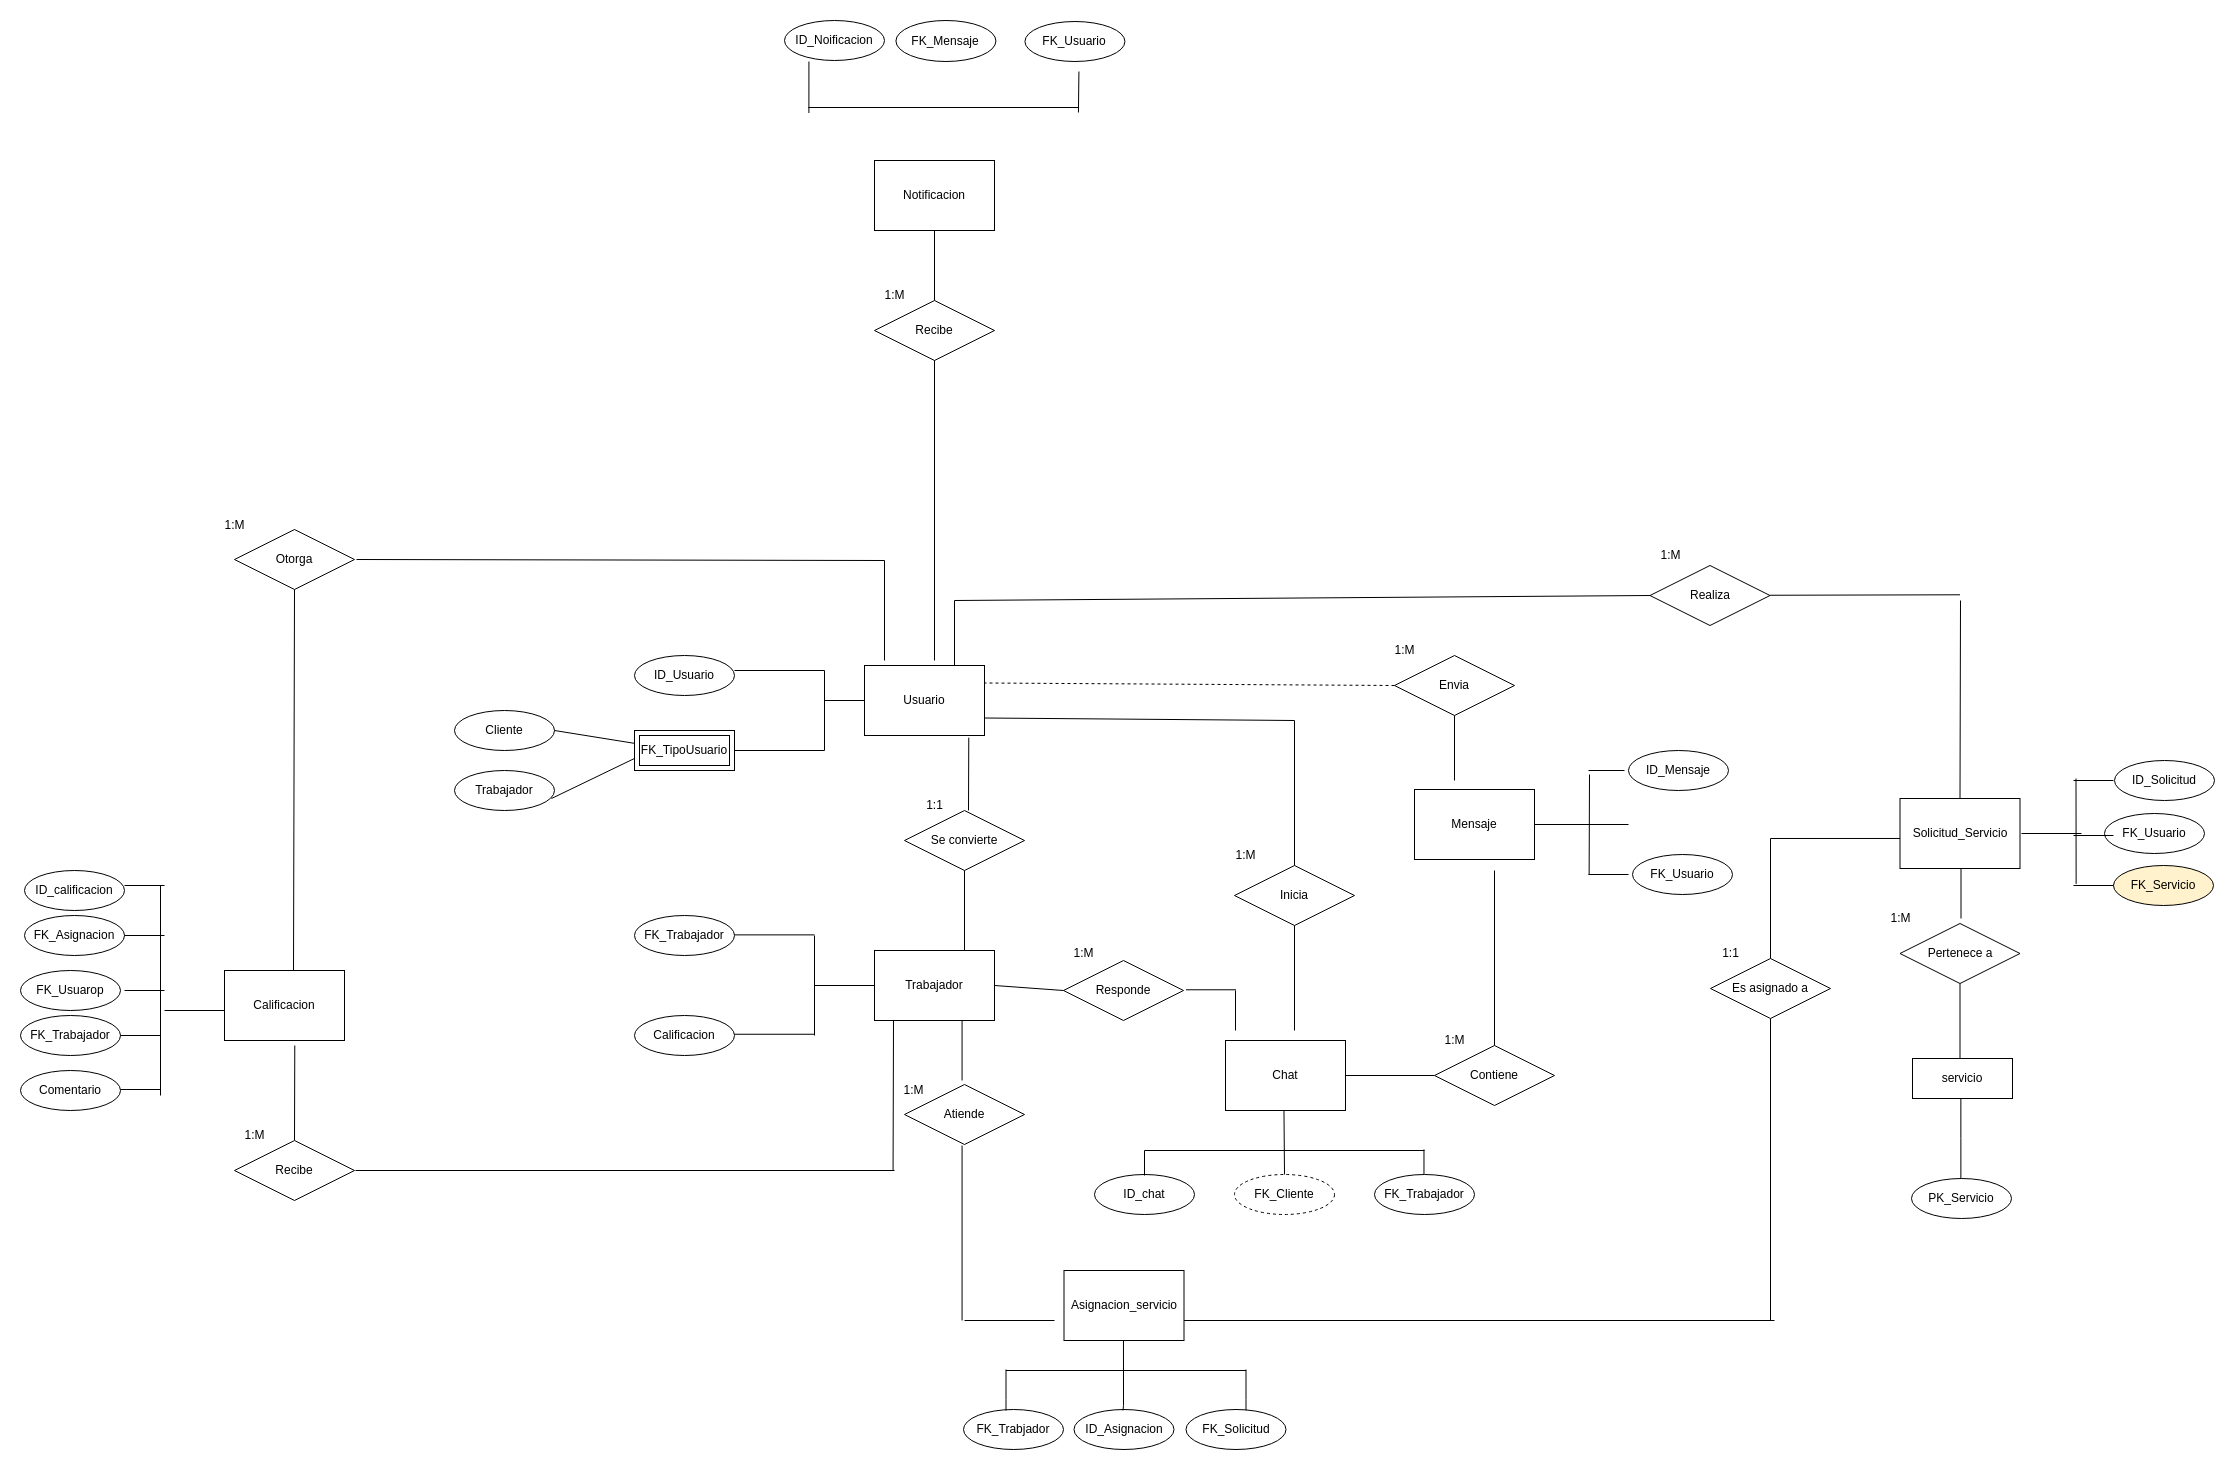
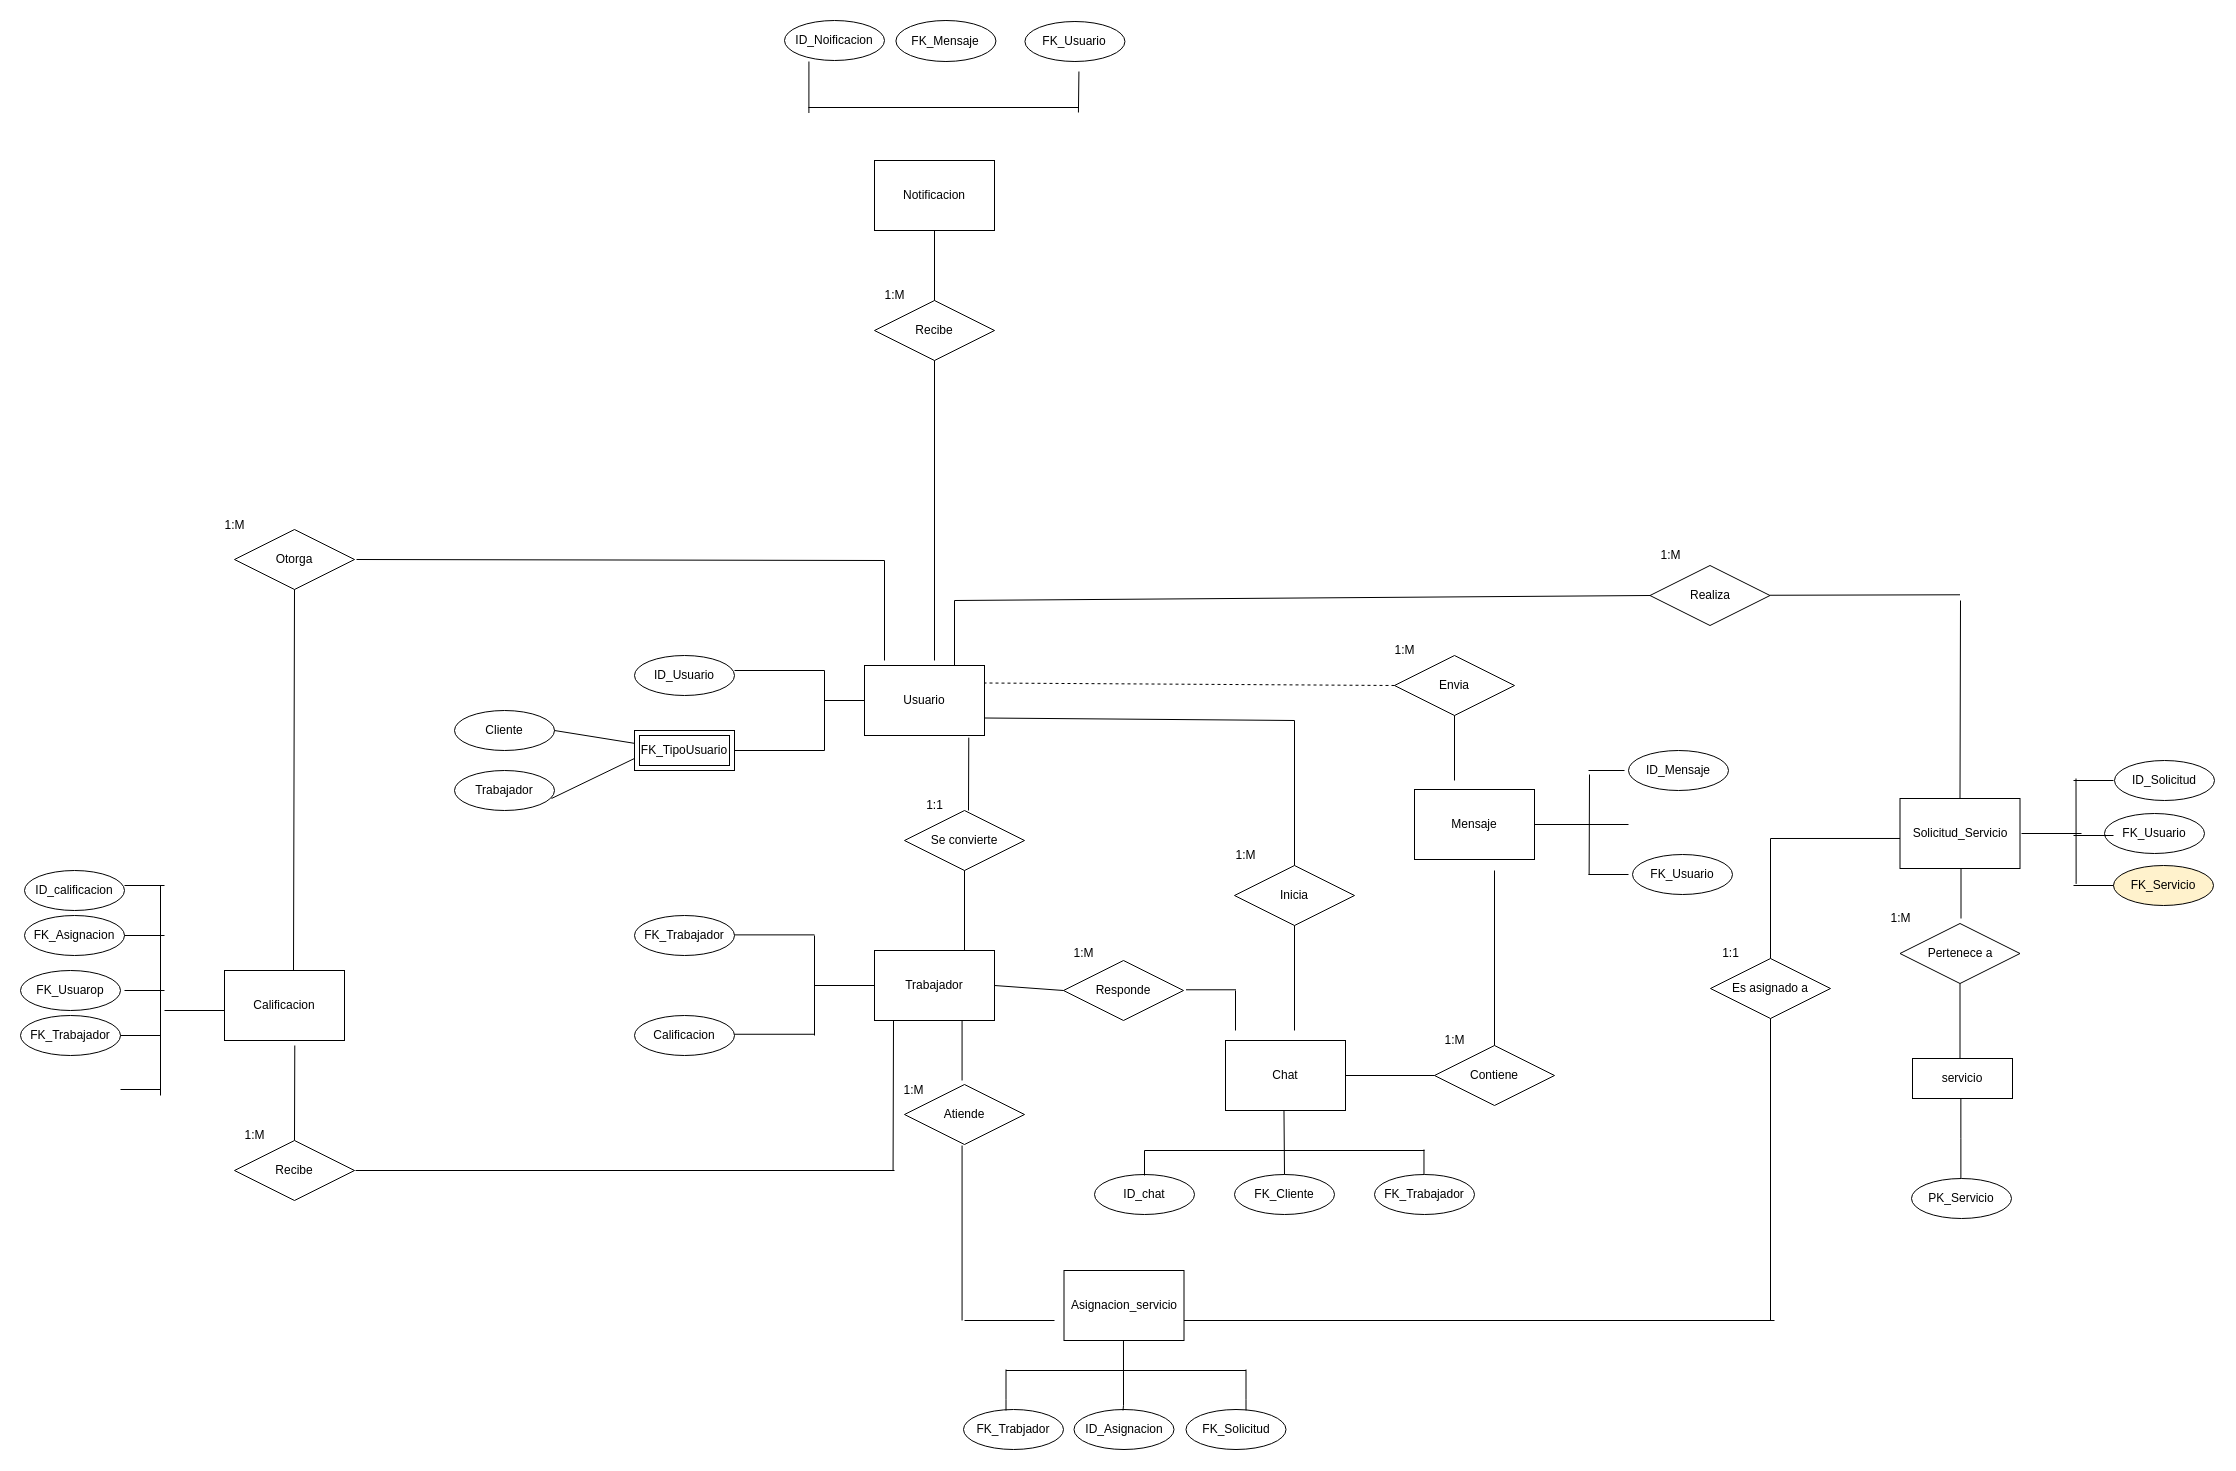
node "Comentario": removed
node "FK_Cliente": style dashed -> solid
